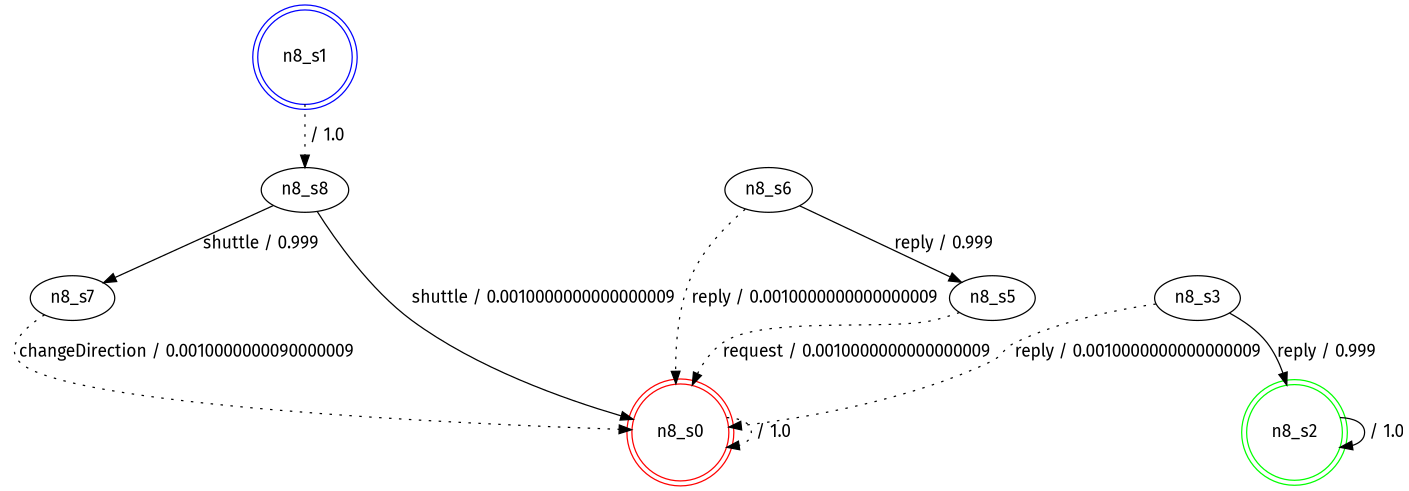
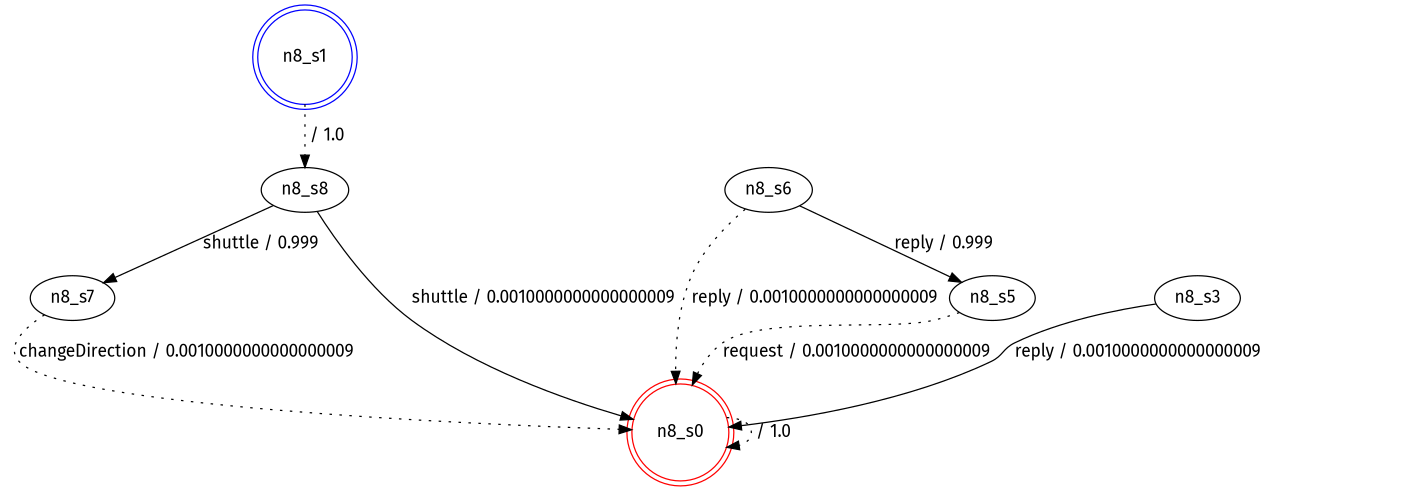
edge "n8_s7" -> "n8_s0": label "changeDirection / 0.0010000000090000009" -> "changeDirection / 0.0010000000000000009"
edge "n8_s3" -> "n8_s0": style dotted -> solid
node "n8_s2": removed
